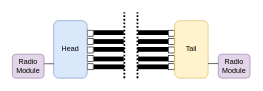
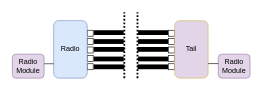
node "Head": label "Head" -> "Radio"
node "Tail": fillcolor #fff2cc -> #e1d5e7
